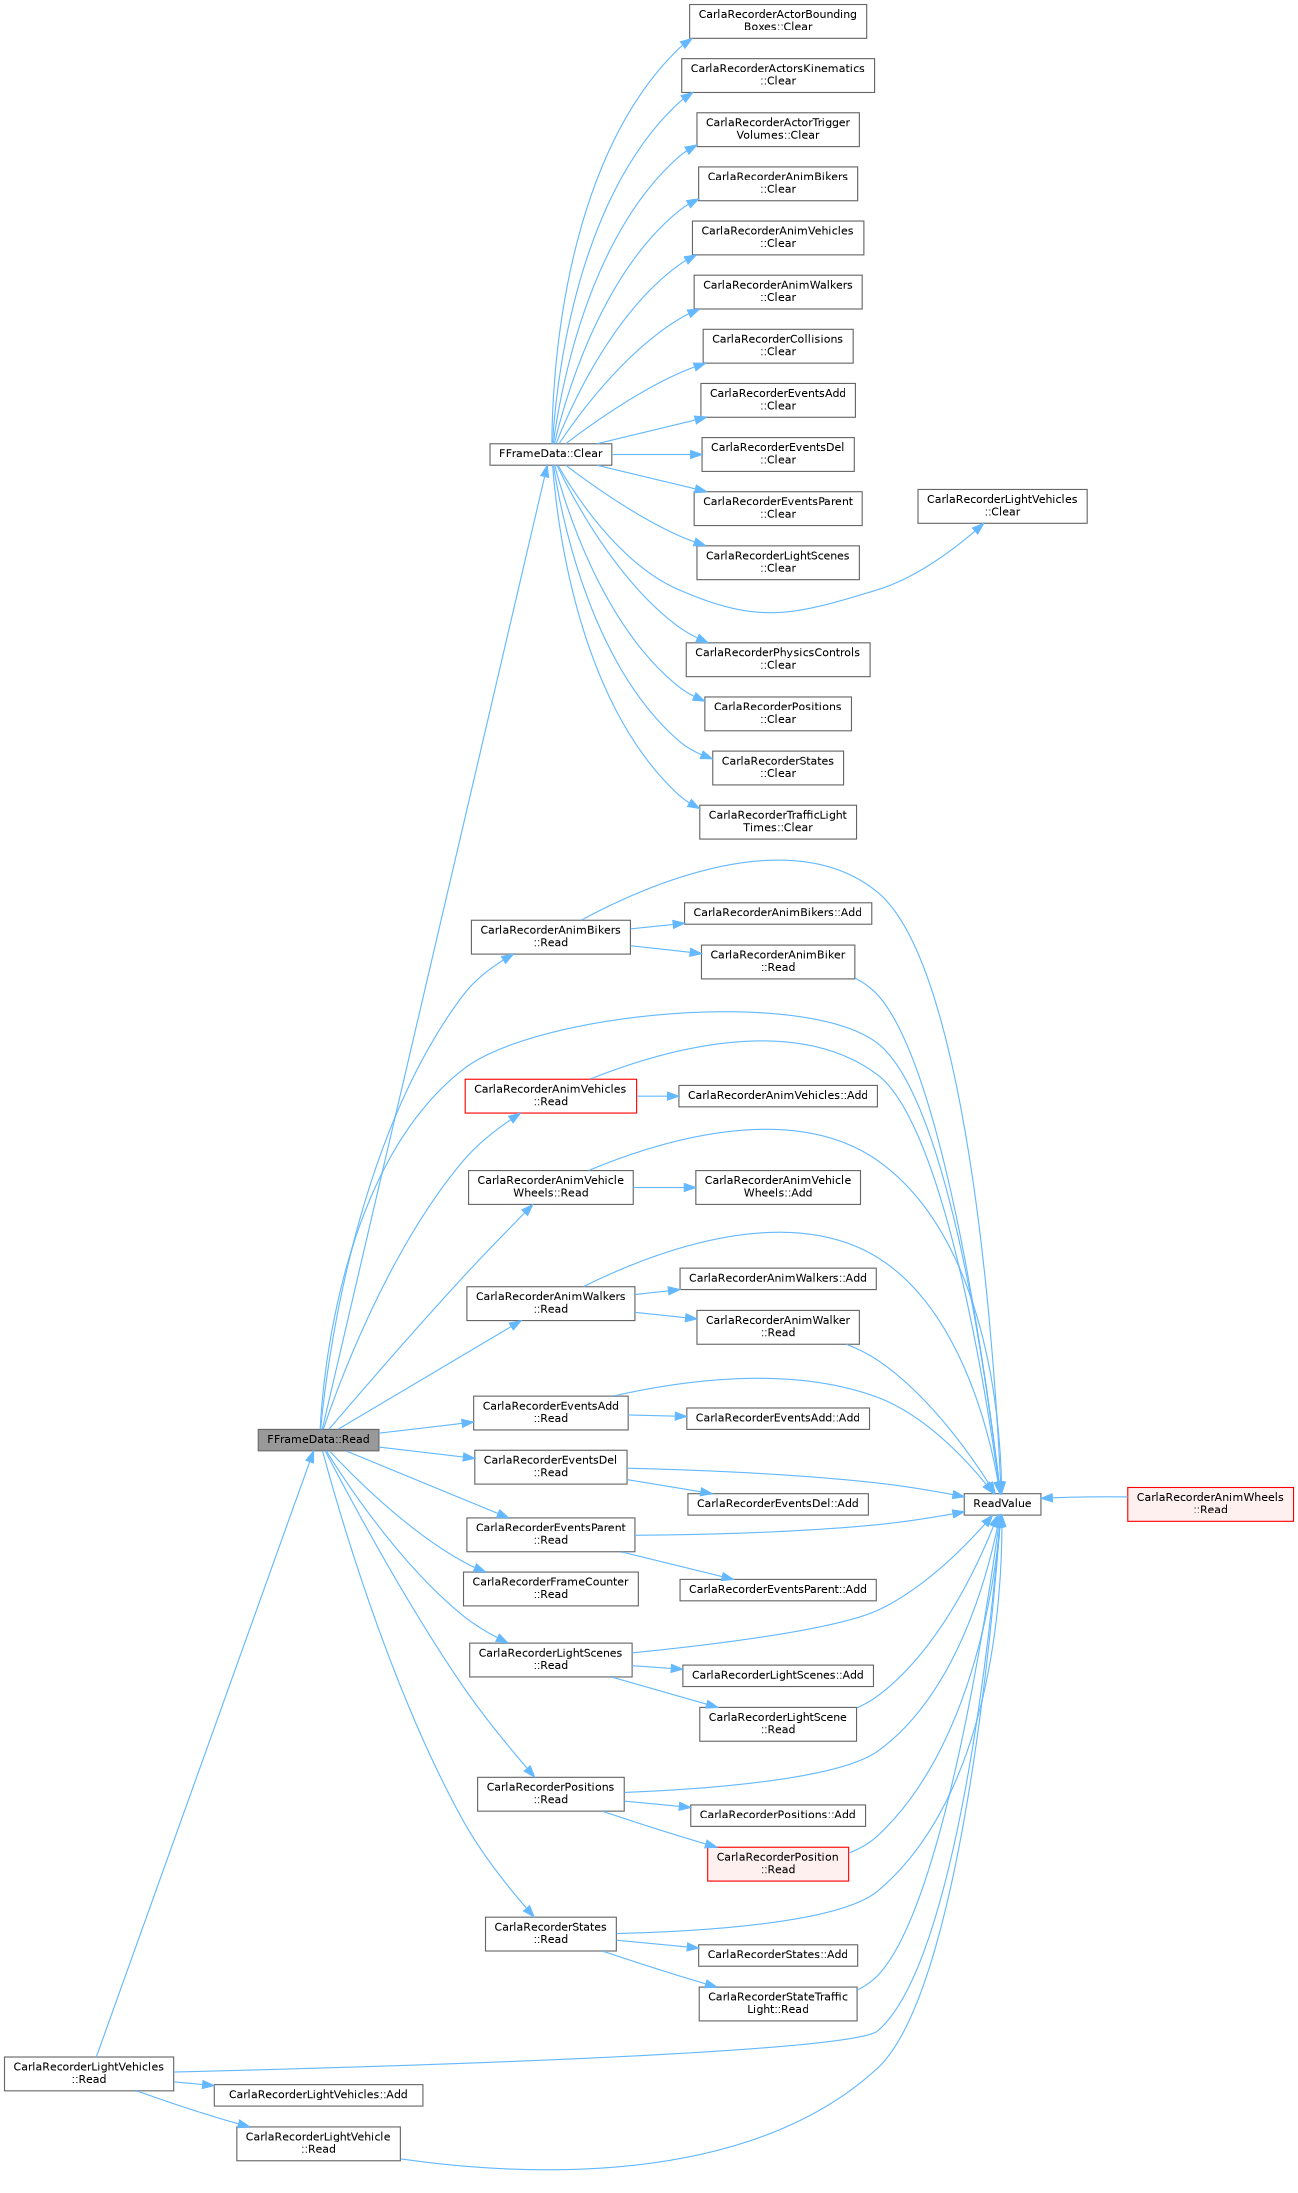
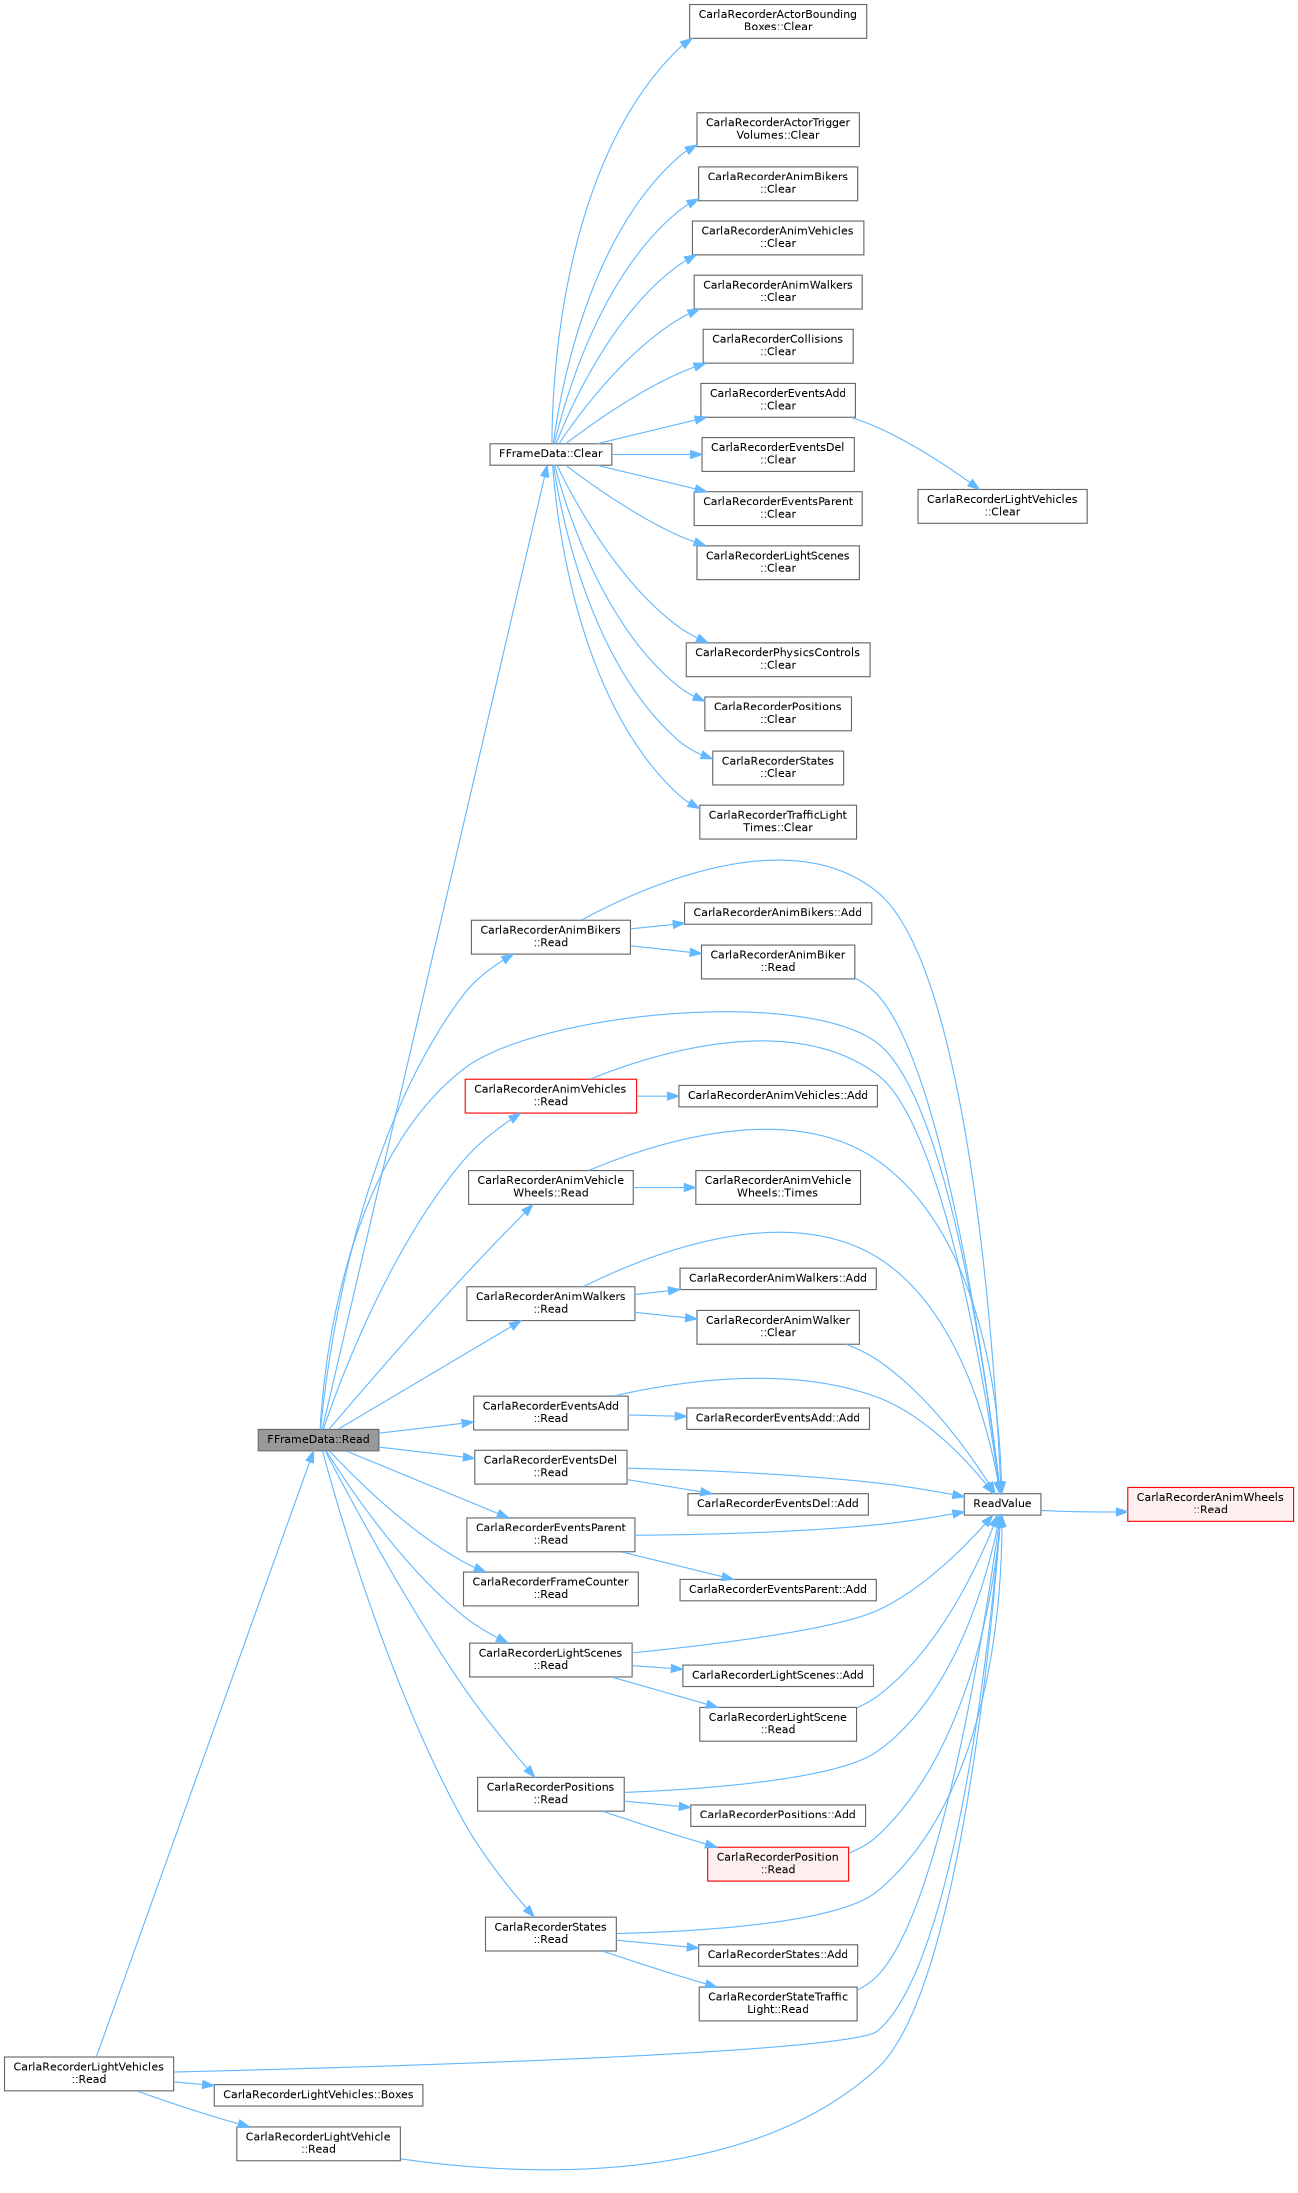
node "CarlaRecorderActorsKinematics ::Clear": removed
edge "FFrameData::Clear" -> "CarlaRecorderLightVehicles ::Clear": now "CarlaRecorderEventsAdd ::Clear" -> "CarlaRecorderLightVehicles ::Clear"
node "CarlaRecorderAnimVehicle Wheels::Add": label "CarlaRecorderAnimVehicle Wheels::Add" -> "CarlaRecorderAnimVehicle Wheels::Times"
node "CarlaRecorderAnimWalker ::Read": label "CarlaRecorderAnimWalker ::Read" -> "CarlaRecorderAnimWalker ::Clear"
edge "CarlaRecorderAnimWheels ::Read" -> "ReadValue": reversed
node "CarlaRecorderLightVehicles::Add": label "CarlaRecorderLightVehicles::Add" -> "CarlaRecorderLightVehicles::Boxes"
